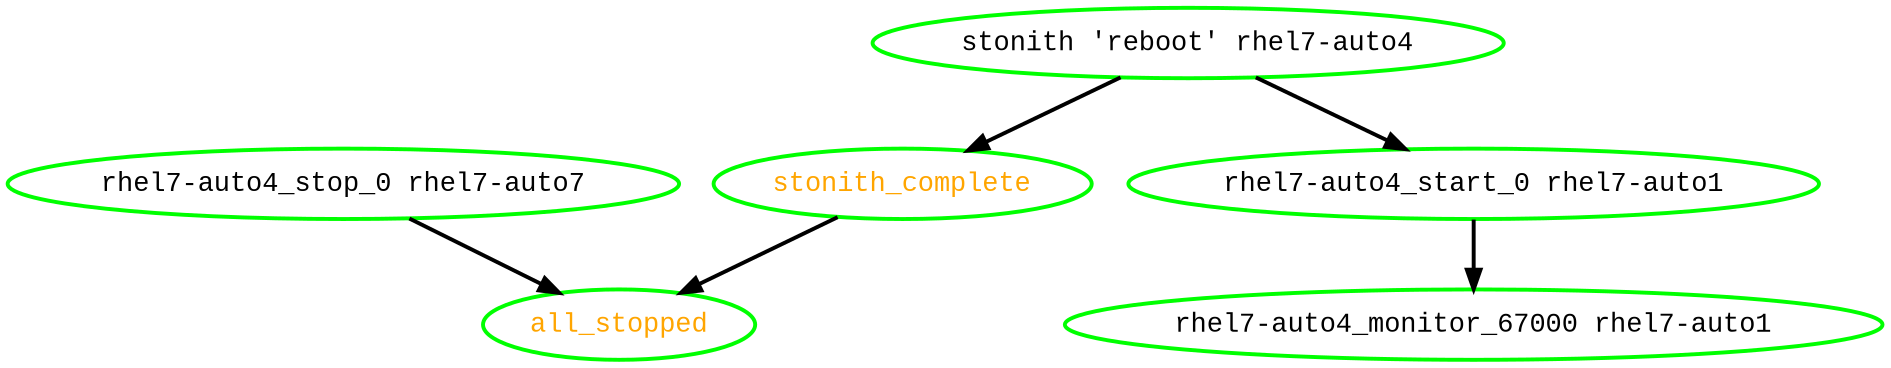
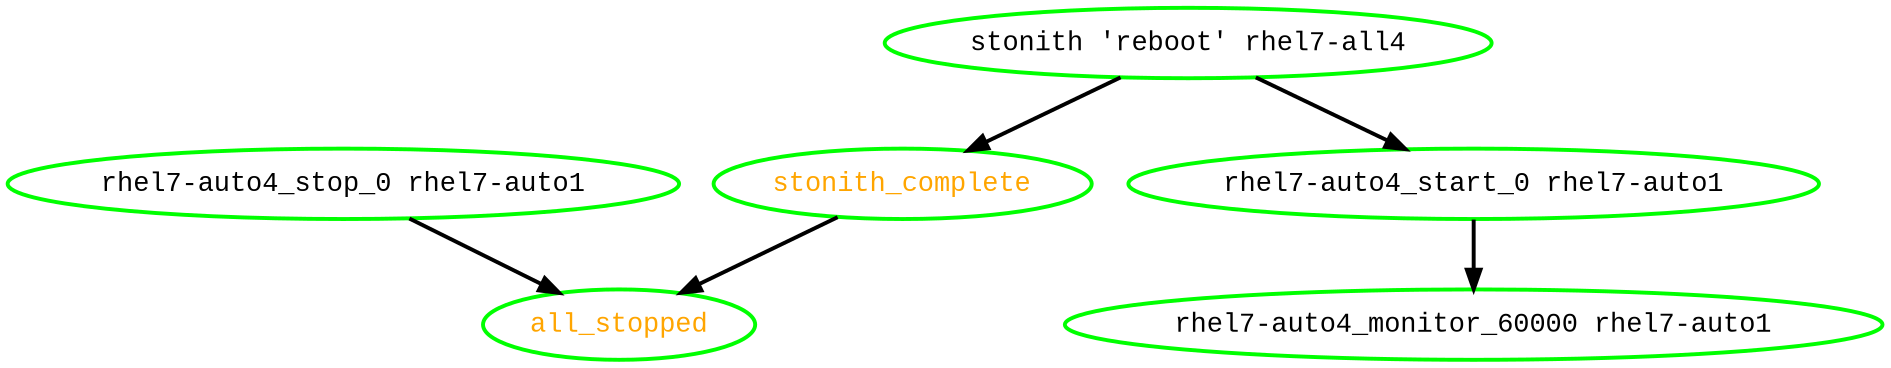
node "stonith 'reboot' rhel7-auto4": label "stonith 'reboot' rhel7-auto4" -> "stonith 'reboot' rhel7-all4"
node "rhel7-auto4_stop_0 rhel7-auto7": label "rhel7-auto4_stop_0 rhel7-auto7" -> "rhel7-auto4_stop_0 rhel7-auto1"
node "rhel7-auto4_monitor_67000 rhel7-auto1": label "rhel7-auto4_monitor_67000 rhel7-auto1" -> "rhel7-auto4_monitor_60000 rhel7-auto1"
